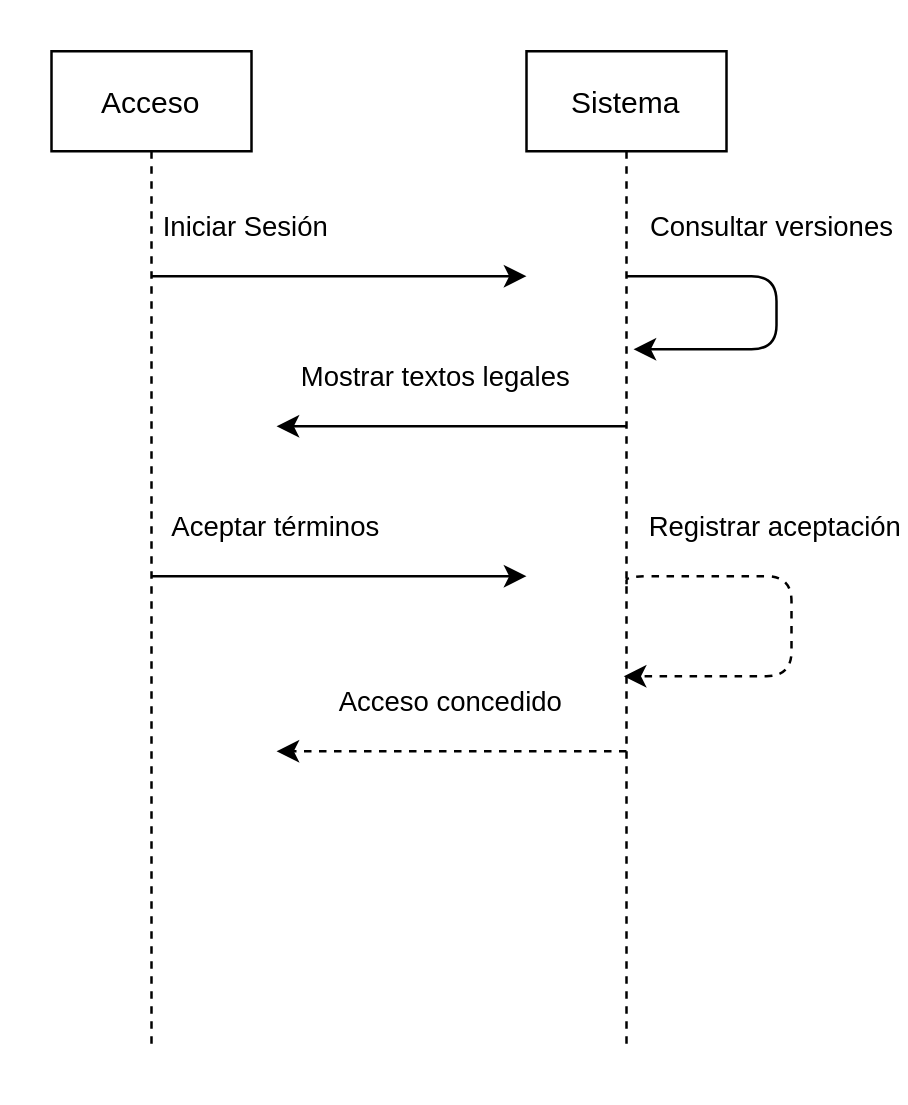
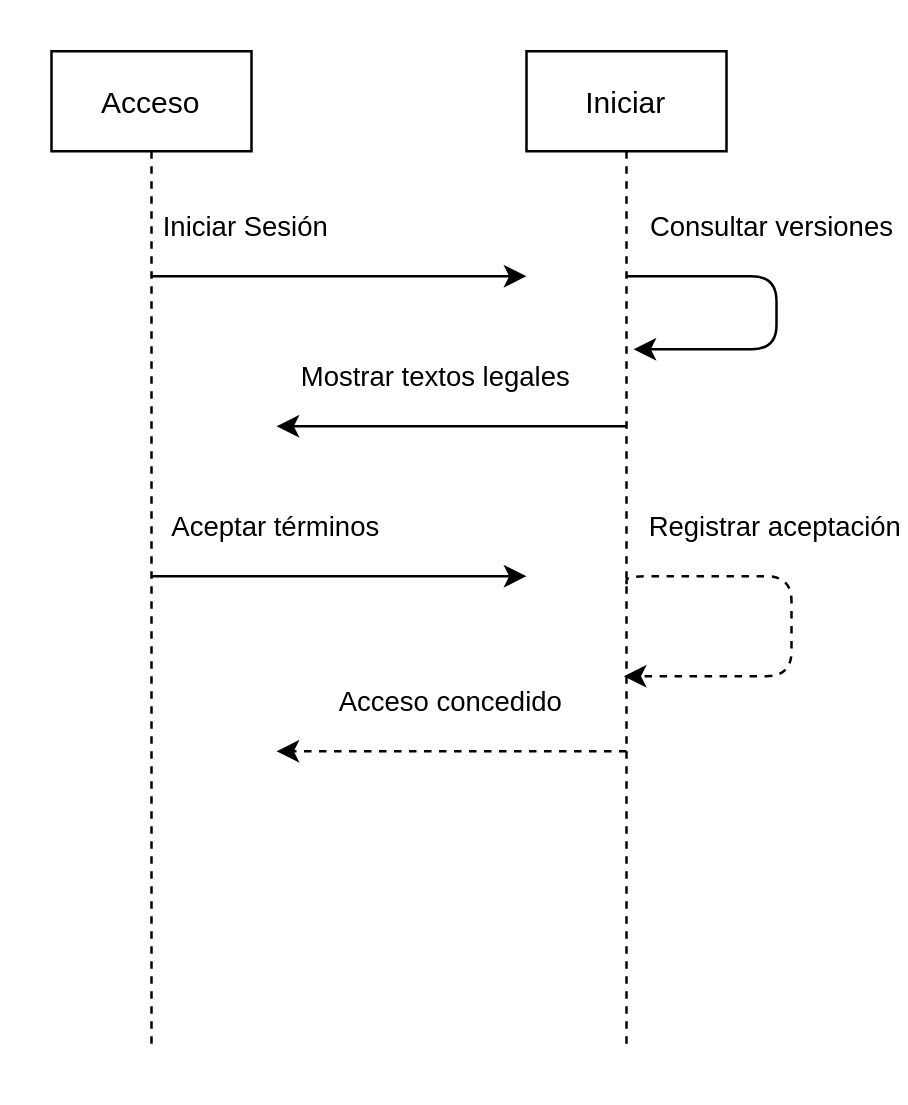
node "Sistema": label "Sistema" -> "Iniciar"
